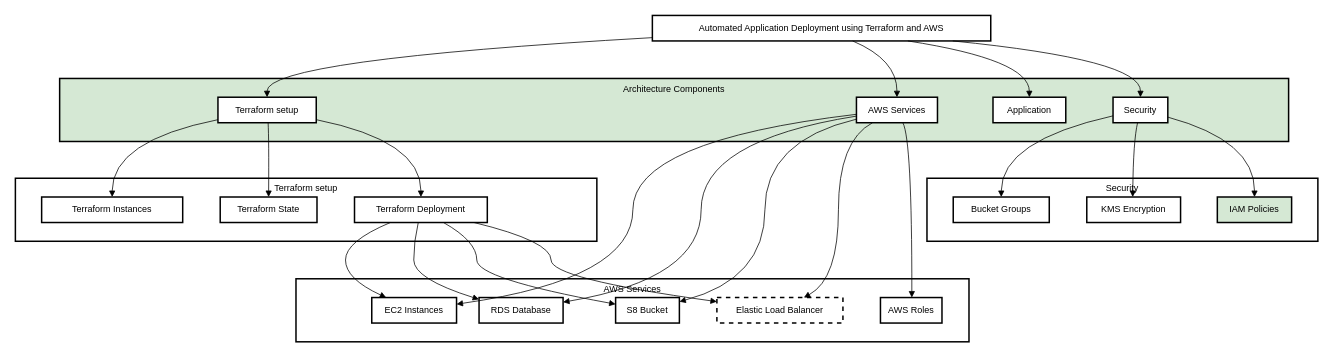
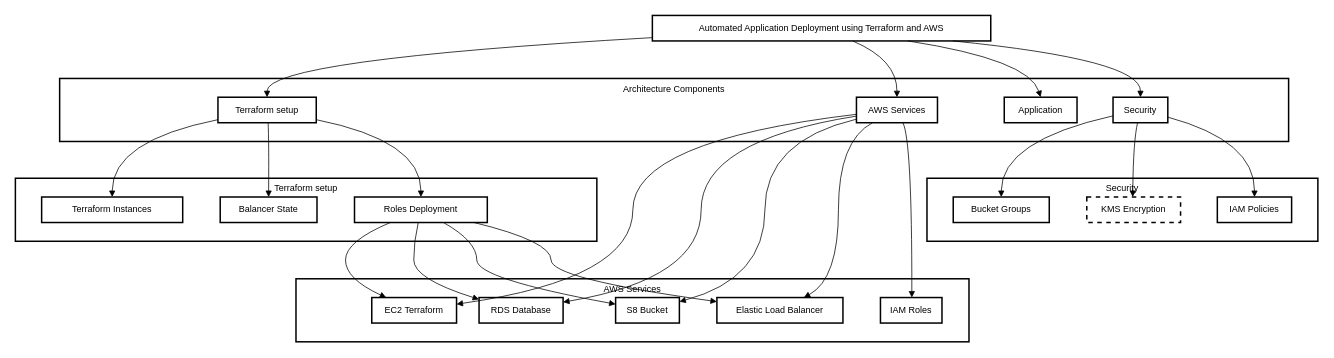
node "Architecture Components": fillcolor #d5e8d4 -> #ffffff
node "Application": moved (1029, 110) -> (1040, 110)
node "Terraform State": label "Terraform State" -> "Balancer State"
node "Terraform Deployment": label "Terraform Deployment" -> "Roles Deployment"
node "KMS Encryption": style solid -> dashed
node "IAM Policies": fillcolor #d5e8d4 -> #ffffff
node "EC2 Instances": label "EC2 Instances" -> "EC2 Terraform"
node "Elastic Load Balancer": style dashed -> solid
node "AWS Roles": label "AWS Roles" -> "IAM Roles"
